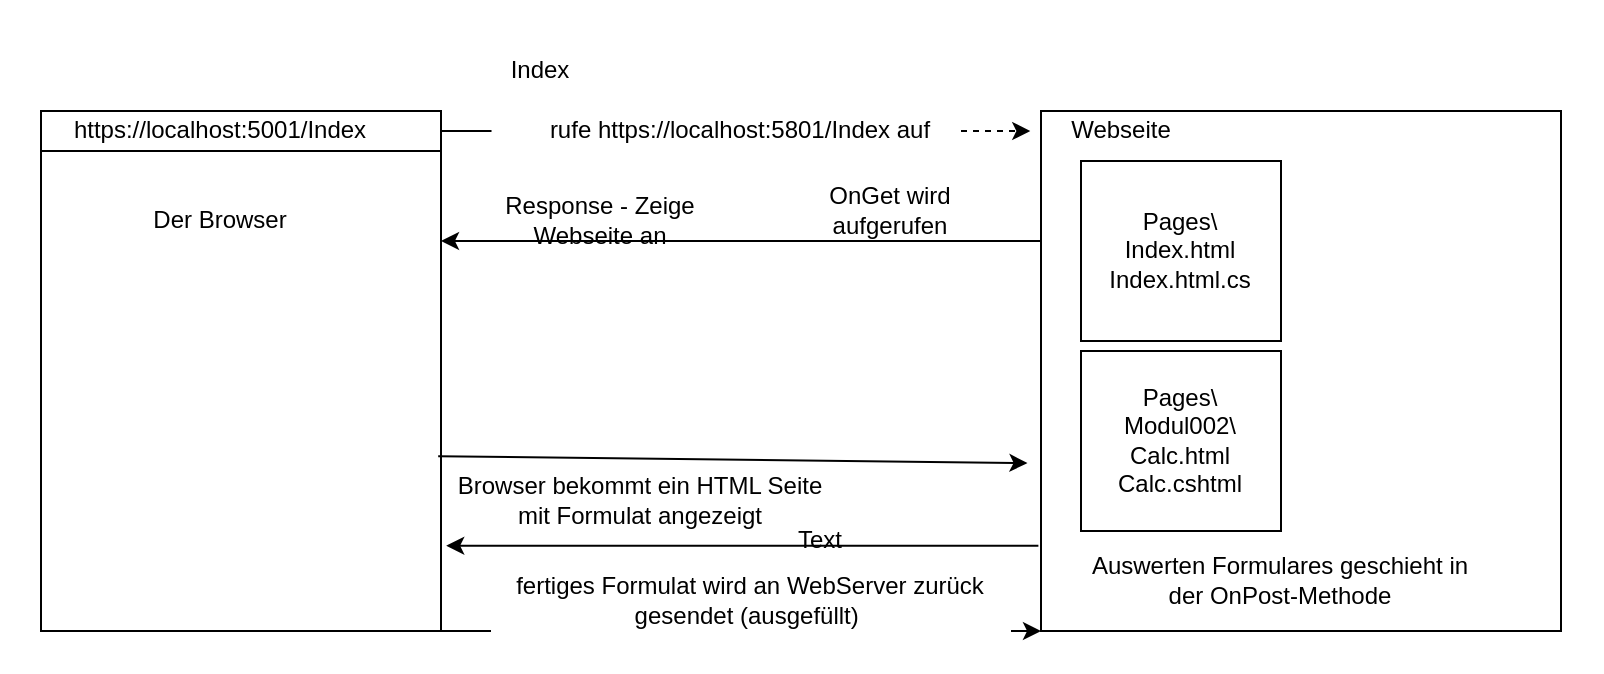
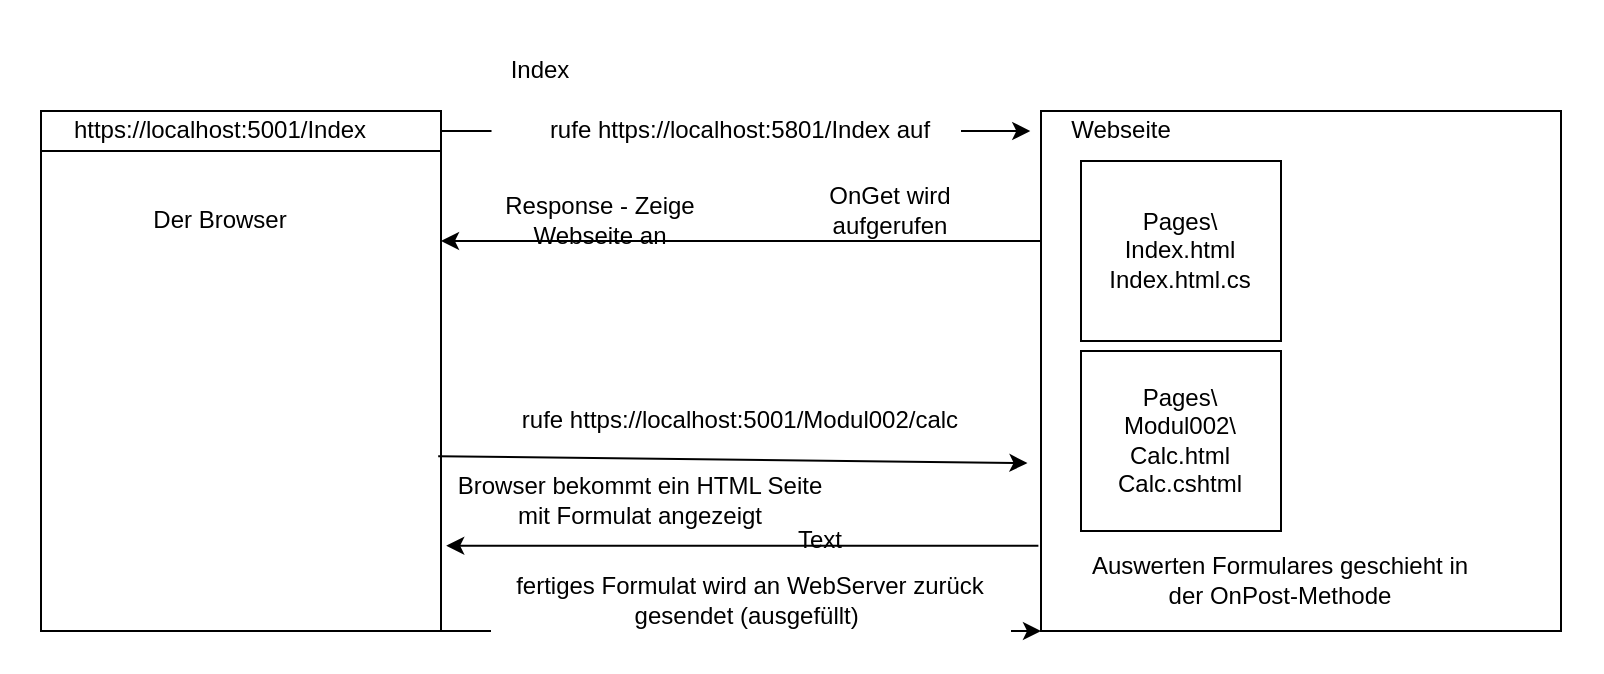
edge "rufe https://localhost:5801/Index auf" -> "Webseite": style dashed -> solid
node "rufe https://localhost:5001/Modul002/calc": added
